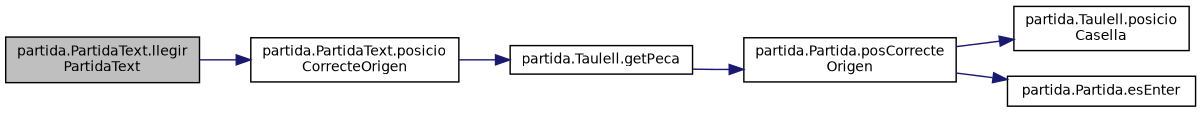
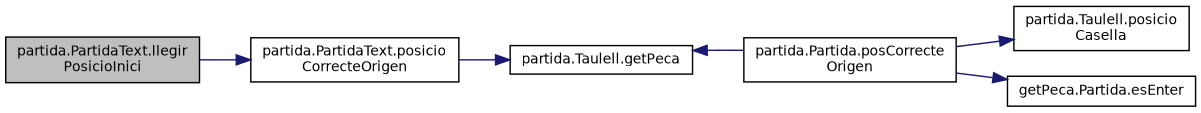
node "partida.PartidaText.llegir PartidaText": label "partida.PartidaText.llegir PartidaText" -> "partida.PartidaText.llegir PosicioInici"
edge "partida.Taulell.getPeca" -> "partida.Partida.posCorrecte Origen": reversed
node "partida.Partida.esEnter": label "partida.Partida.esEnter" -> "getPeca.Partida.esEnter"
